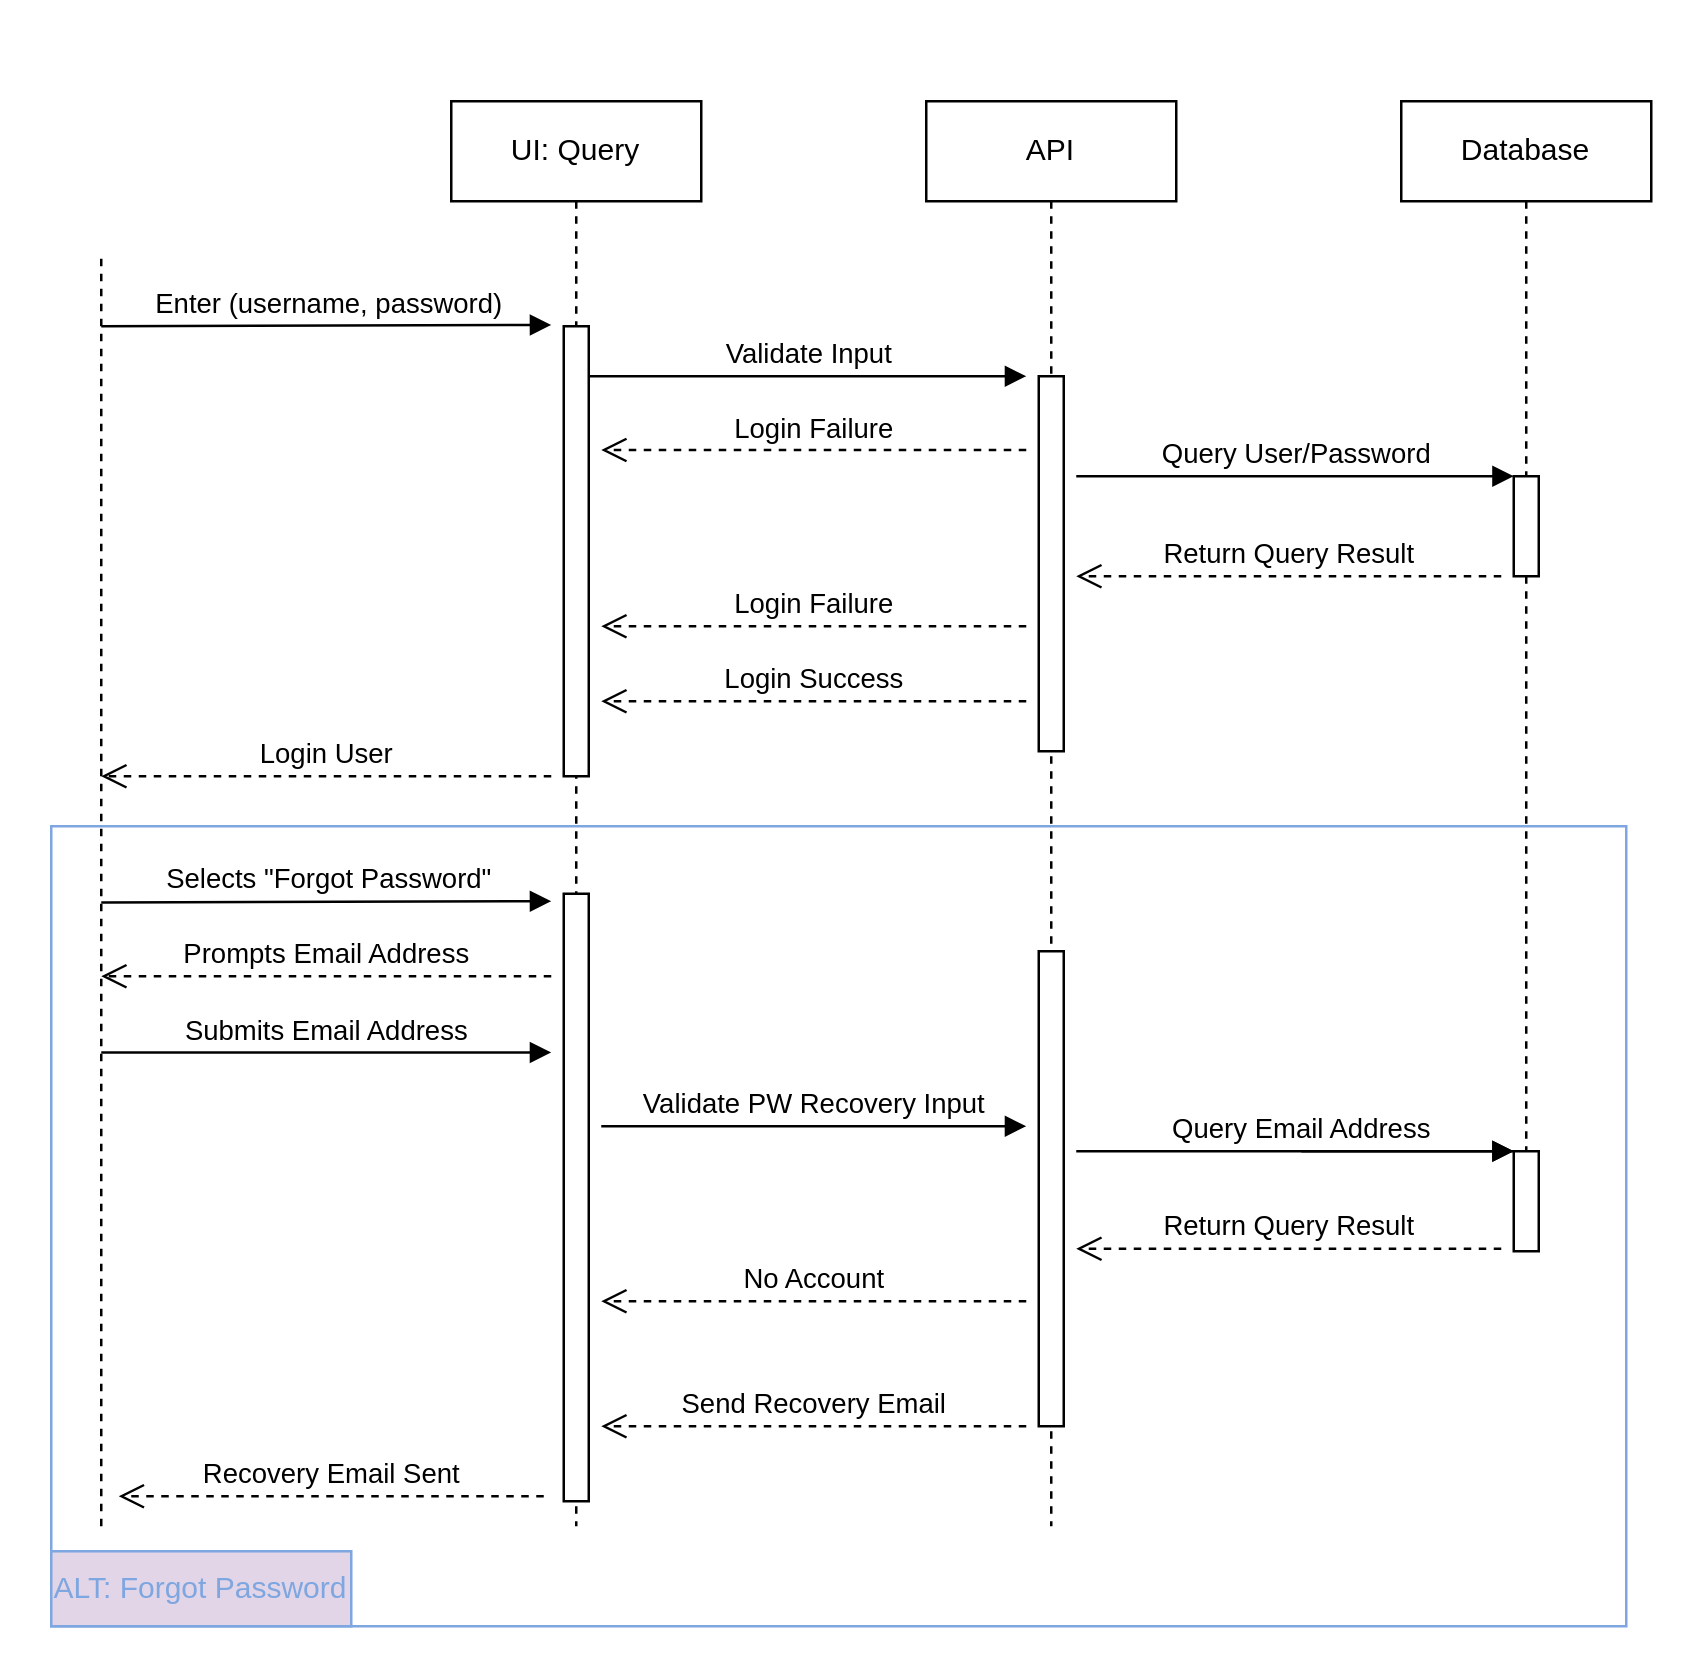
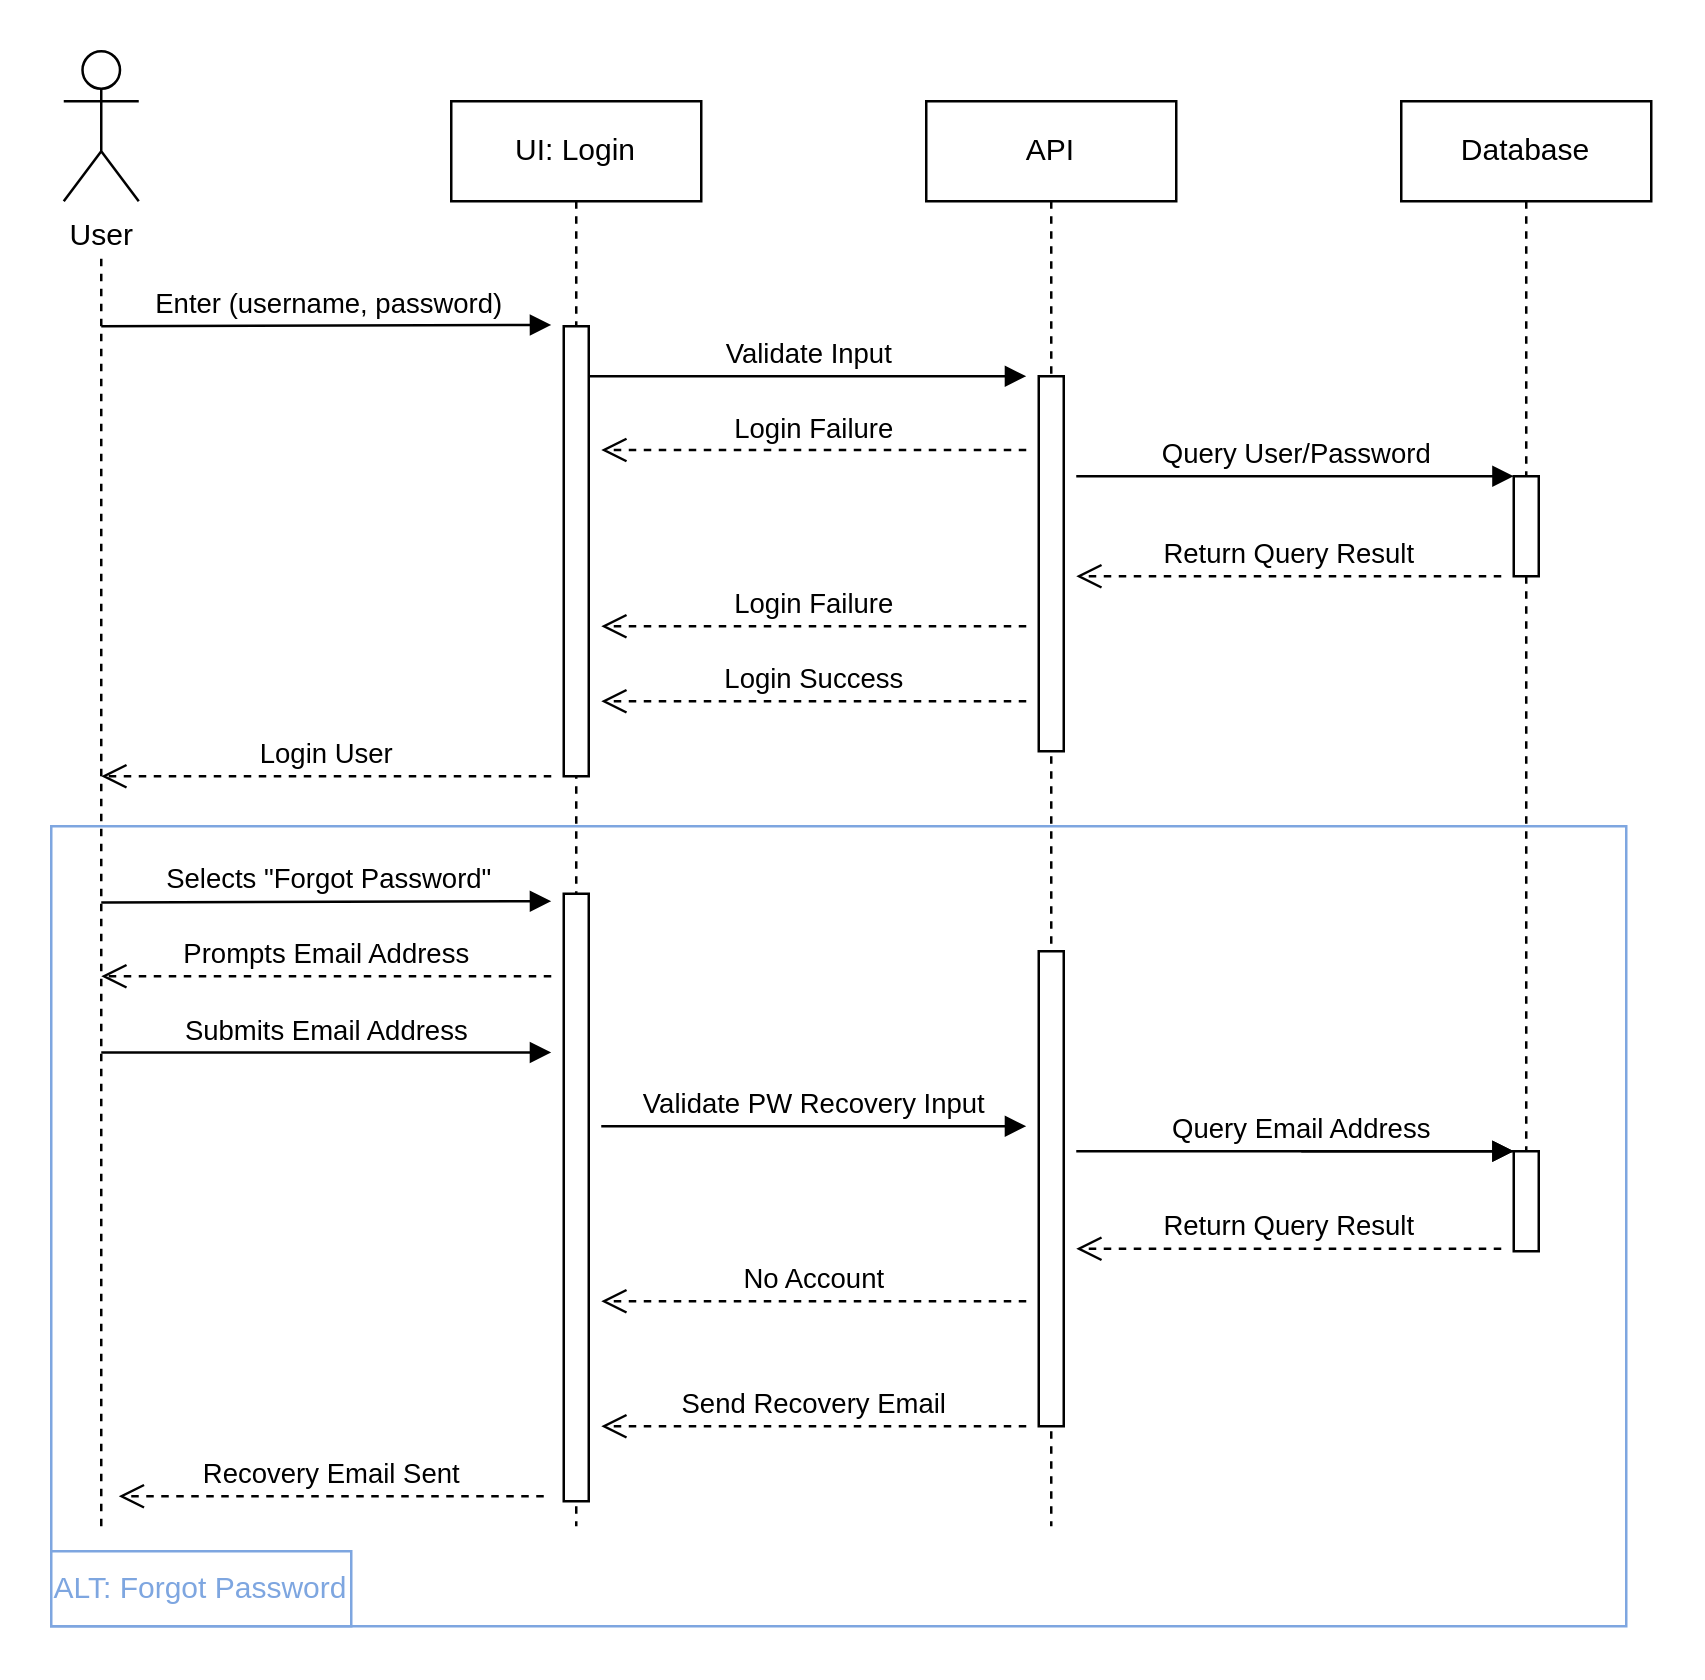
node "User": added
node "UI: Query": label "UI: Query" -> "UI: Login"
node "ALT: Forgot Password": fillcolor #e1d5e7 -> #ffffff
